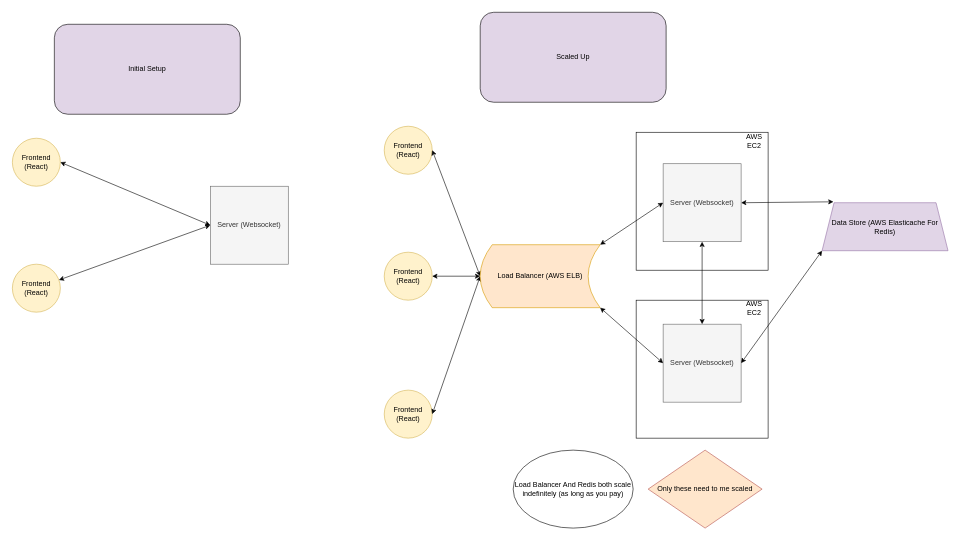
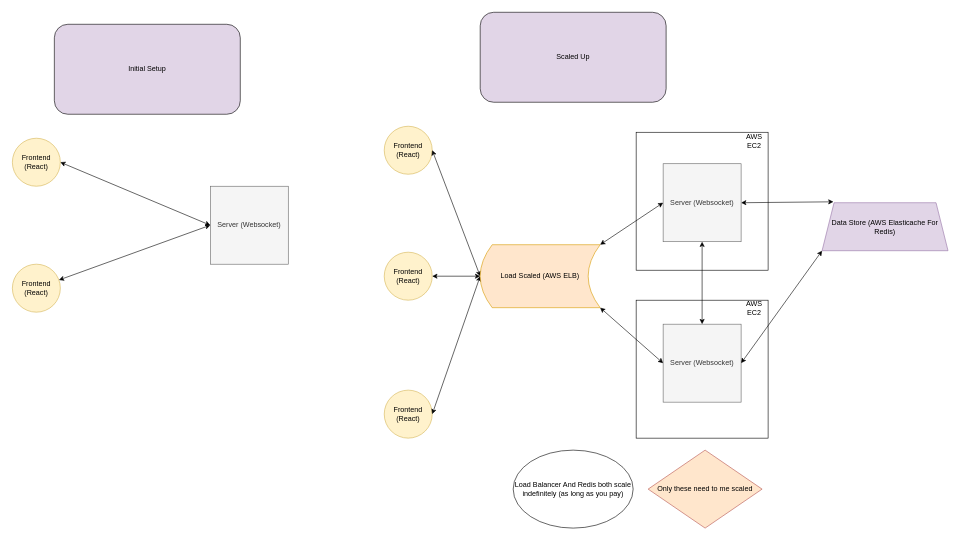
node "Load Balancer (AWS ELB)": label "Load Balancer (AWS ELB)" -> "Load Scaled (AWS ELB)"
